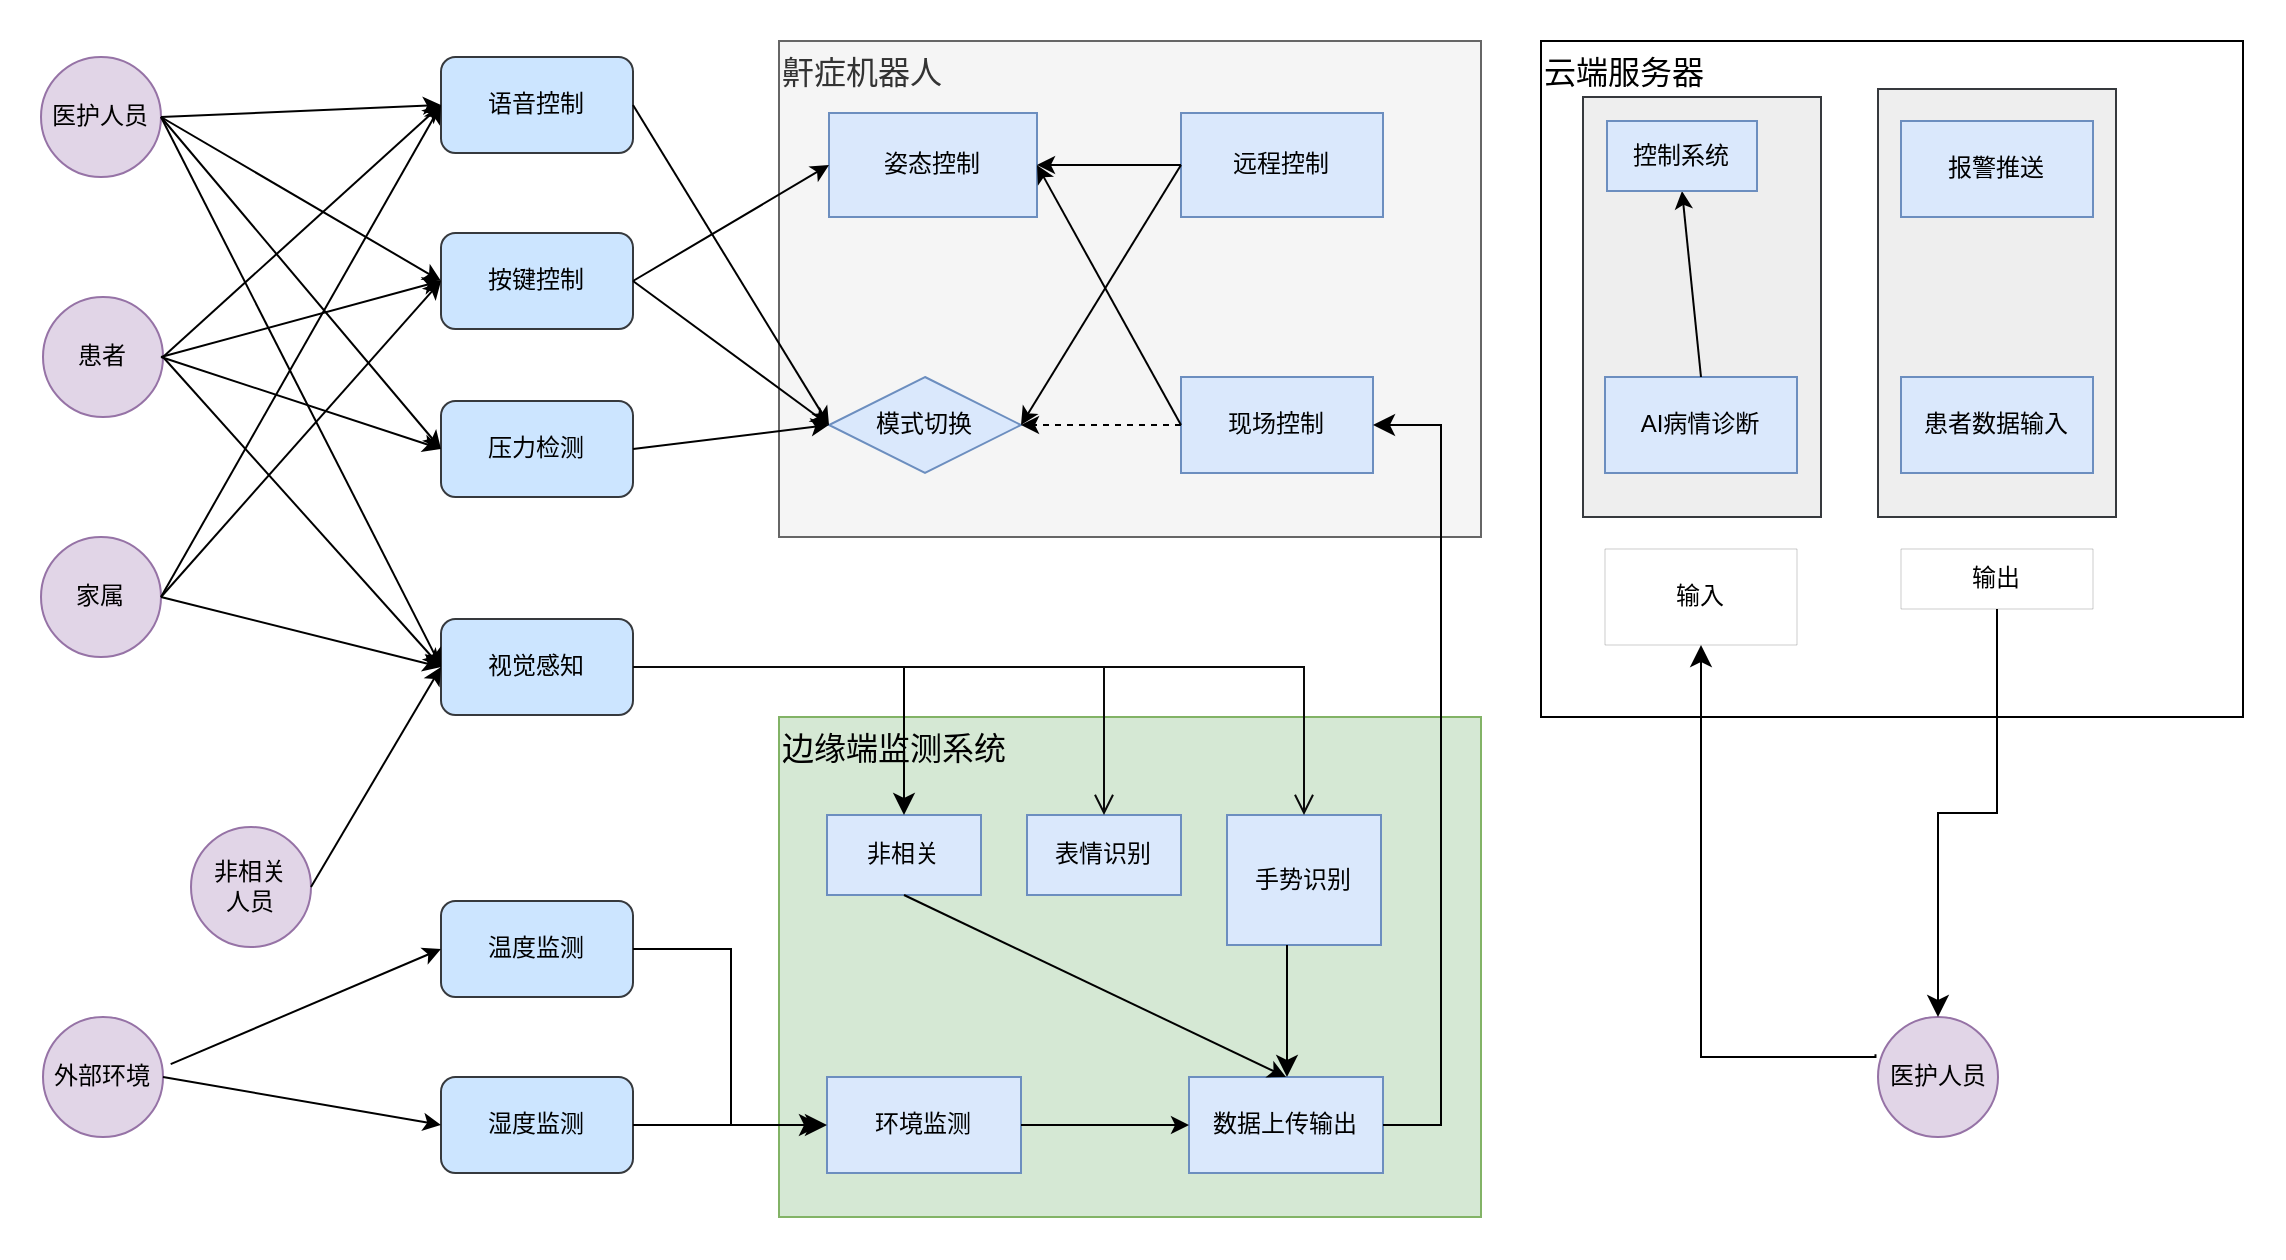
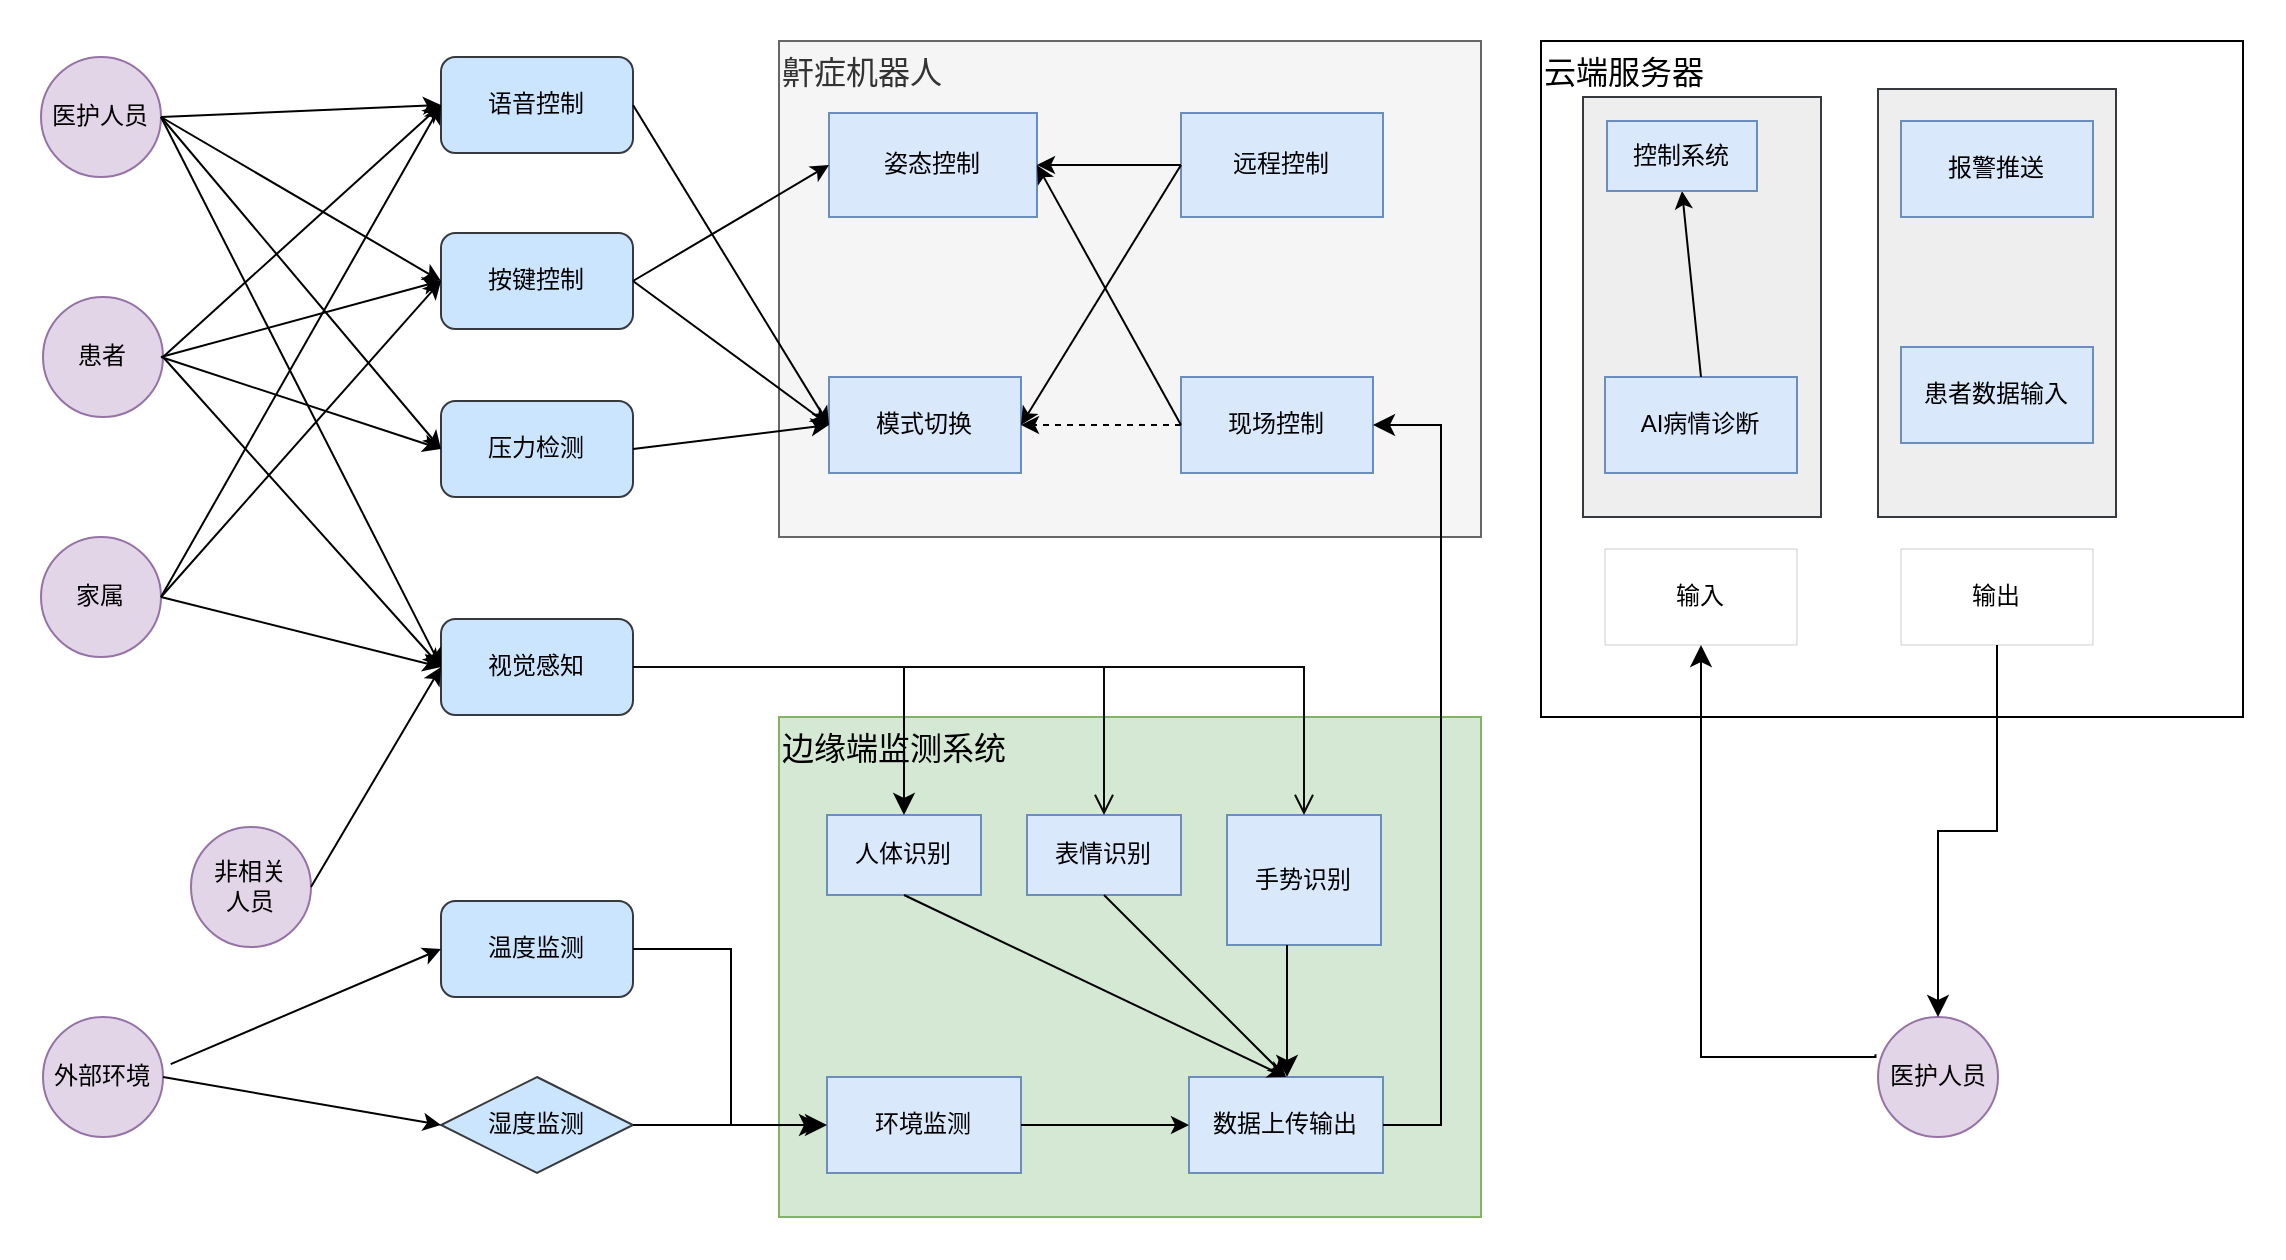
node "模式切换": shape diamond -> rectangle
node "患者数据输入": moved (1997, 425) -> (1997, 395)
node "输出": size 192x60 -> 192x96
node "非相关": label "非相关" -> "人体识别"
edge "表情识别" -> "数据上传输出": added
node "湿度监测": shape rounded rectangle -> diamond
